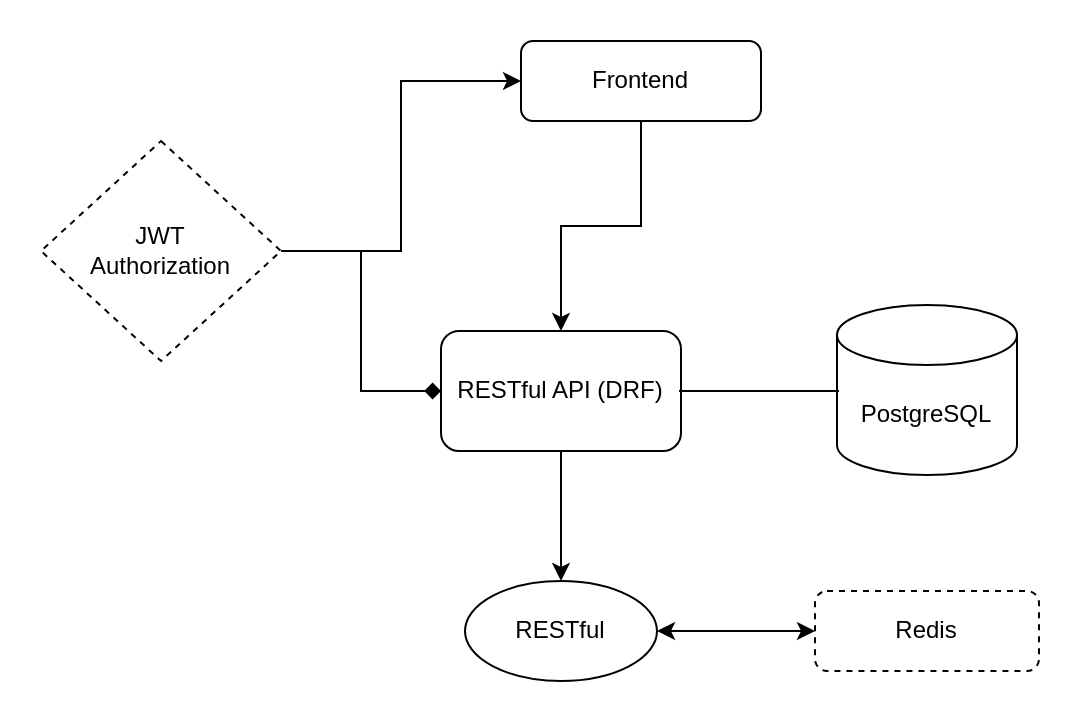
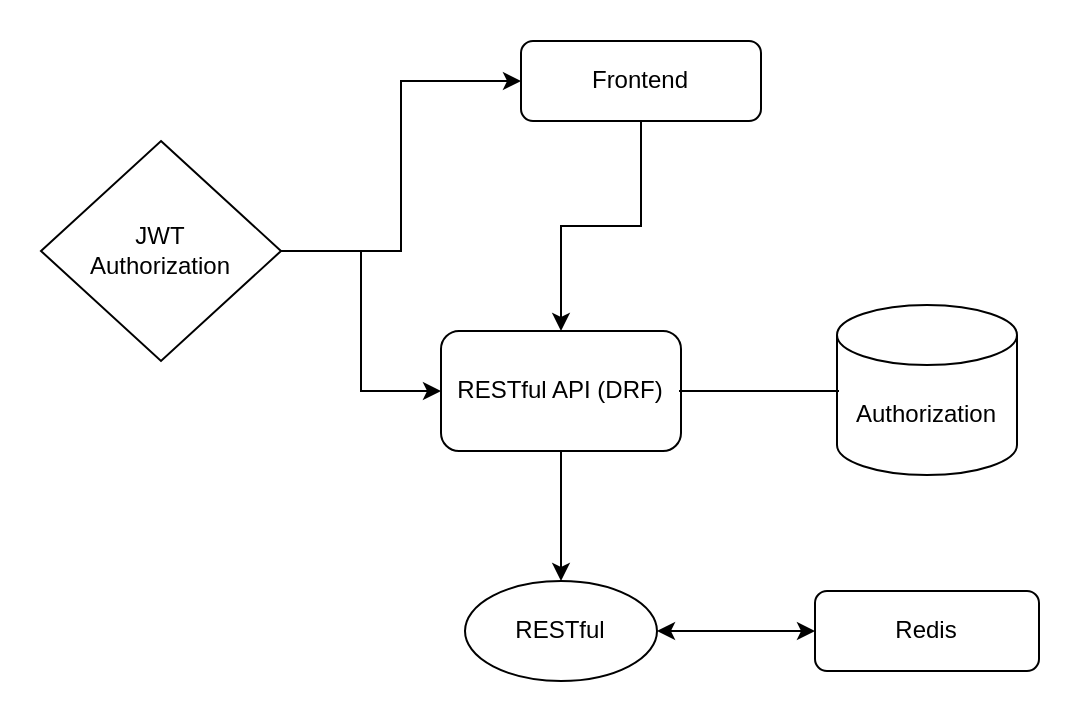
node "JWT Authorization": style dashed -> solid
edge "JWT Authorization" -> "RESTful API (DRF)": arrowhead diamond -> classic
node "PostgreSQL": label "PostgreSQL" -> "Authorization"
node "Redis": style dashed -> solid
